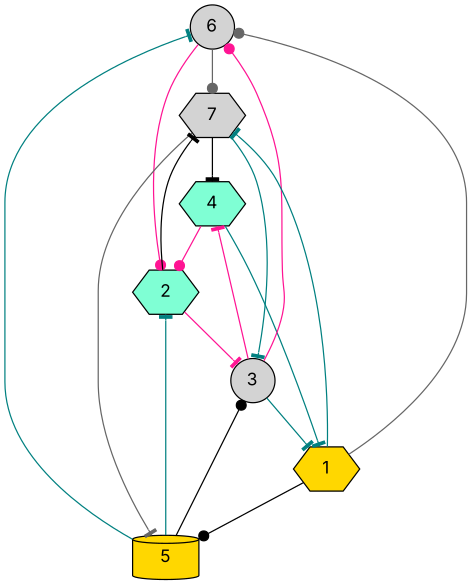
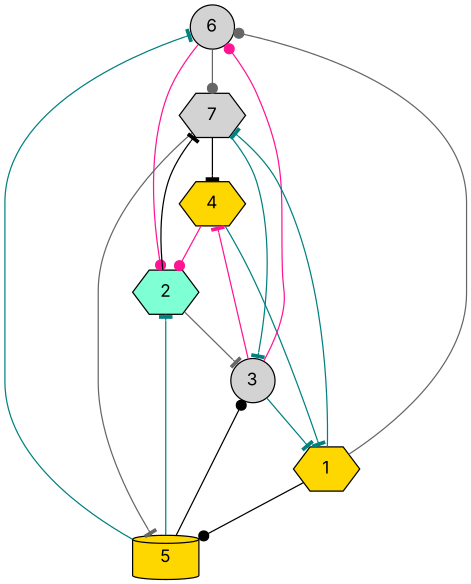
node "4": fillcolor aquamarine -> gold
edge "2" -> "3": color deeppink -> gray40
